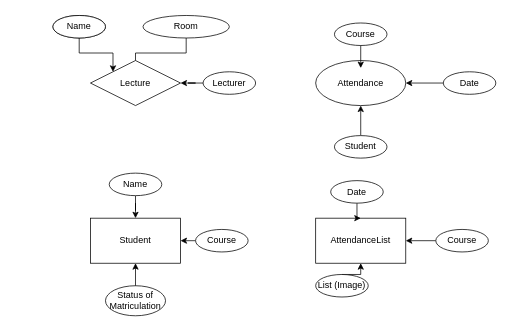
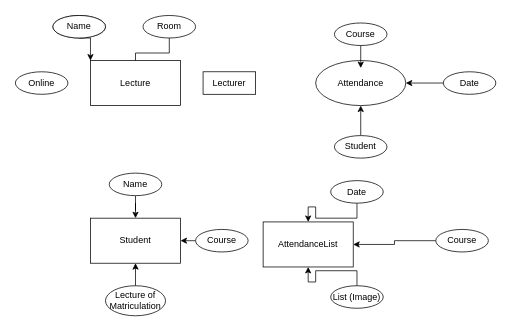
node "Room": size 86x23 -> 53x23
node "Online": added
node "Lecture": shape diamond -> rectangle
edge "Lecturer" -> "Lecture": removed
node "Lecturer": shape ellipse -> rectangle
node "AttendanceList": moved (360, 240) -> (308, 244)
node "List (Image)": moved (342, 285) -> (357, 297)
node "Status of Matriculation": label "Status of Matriculation" -> "Lecture of Matriculation"
